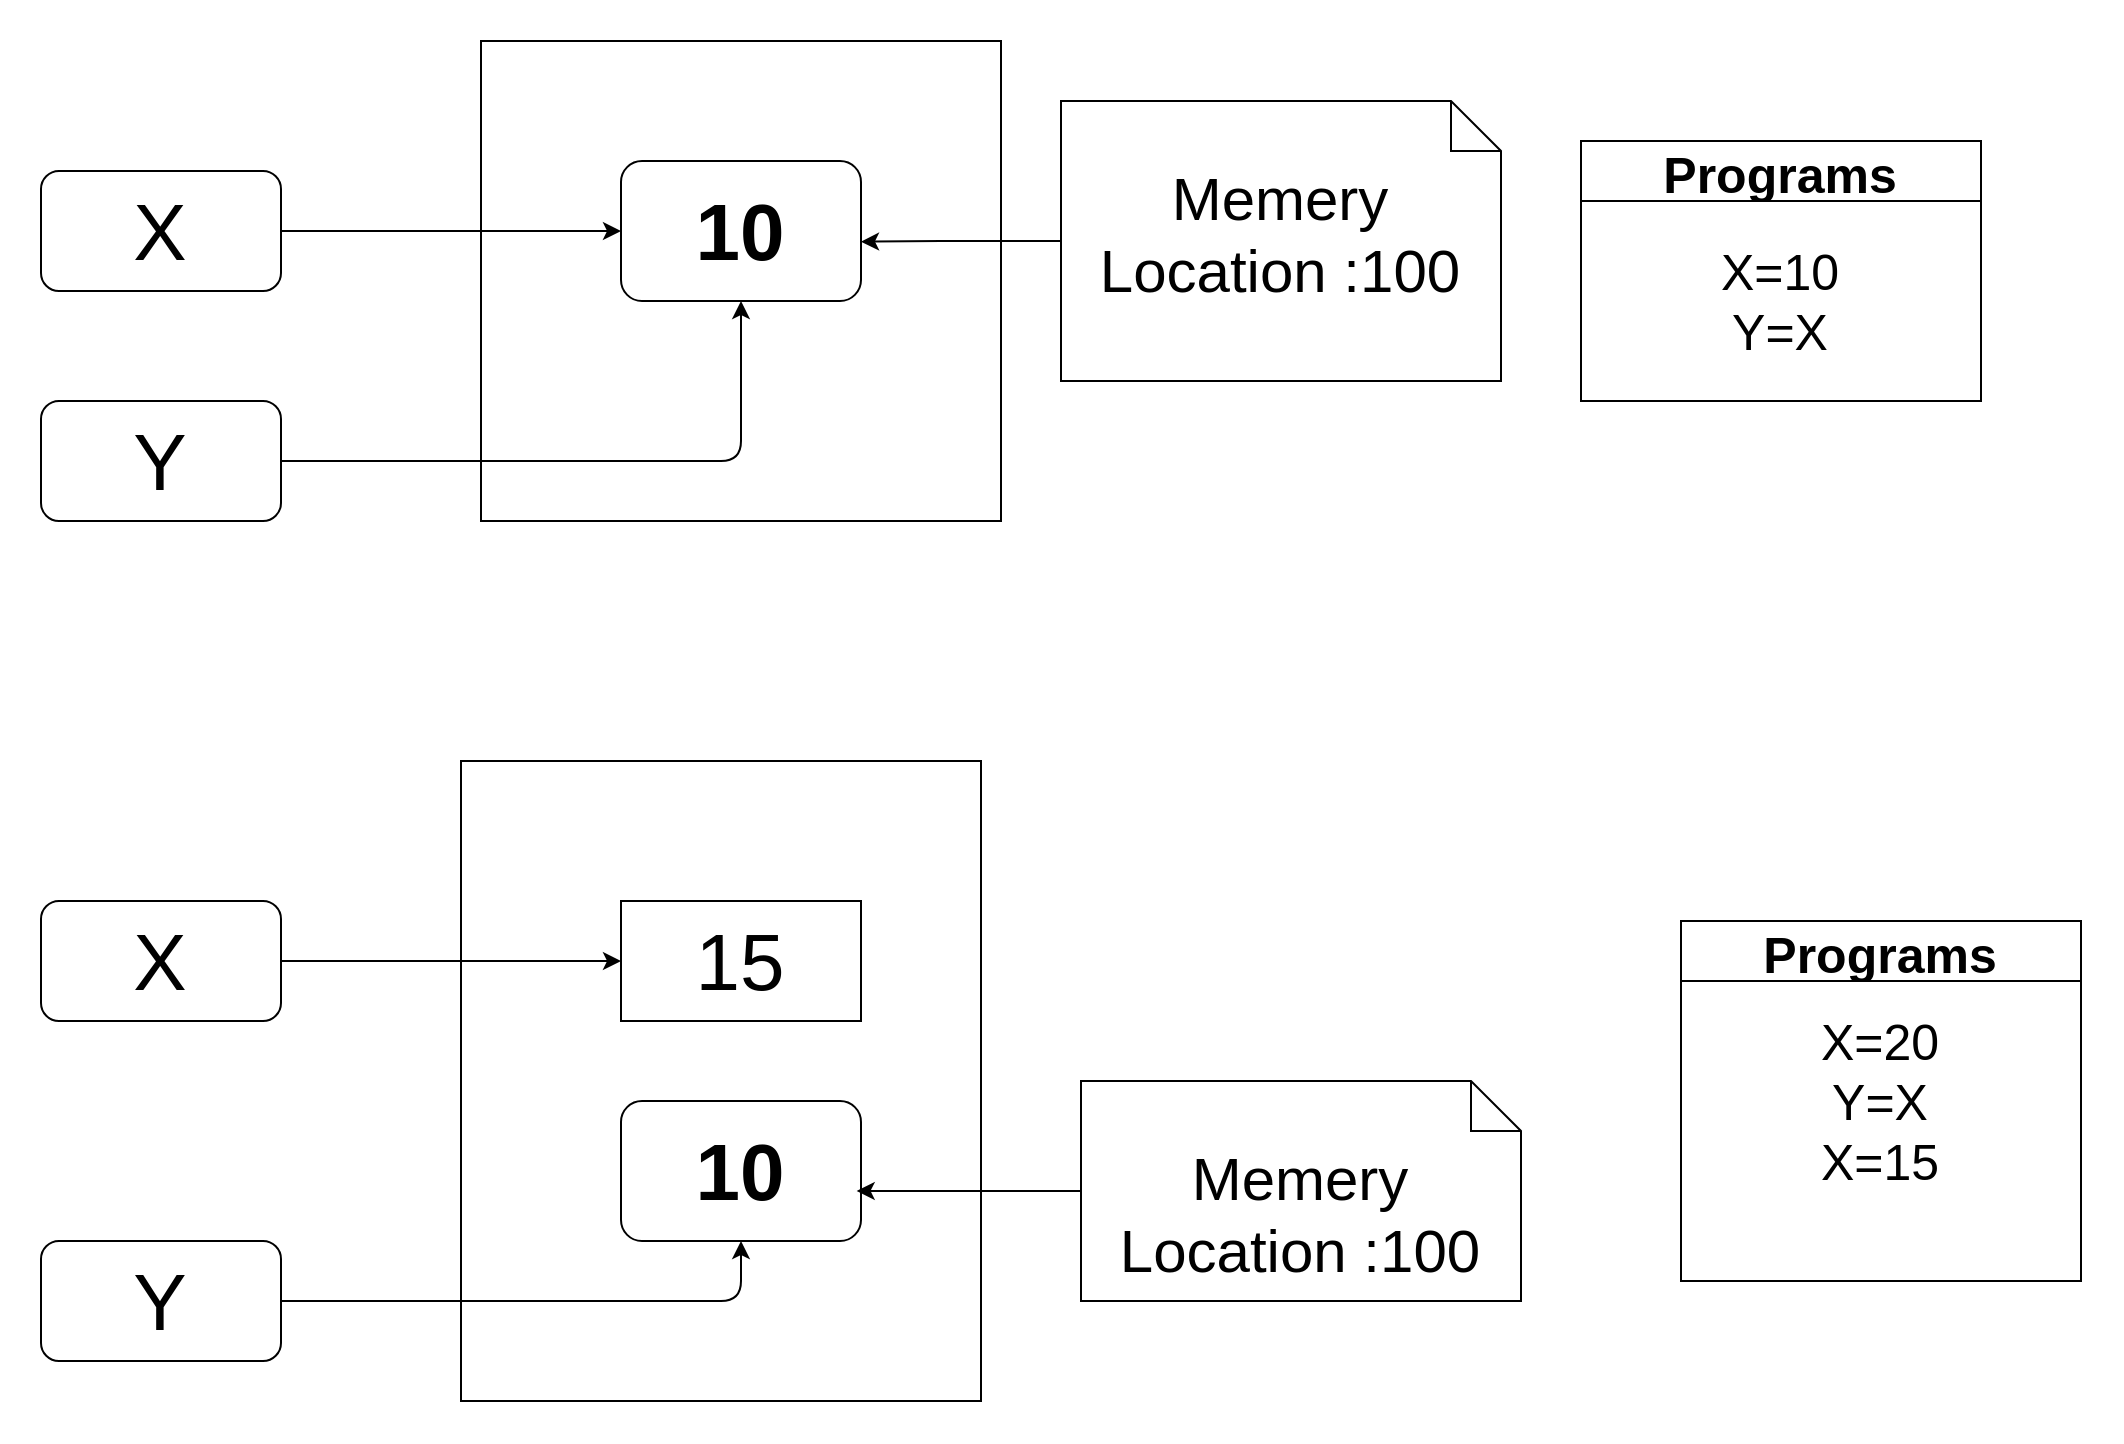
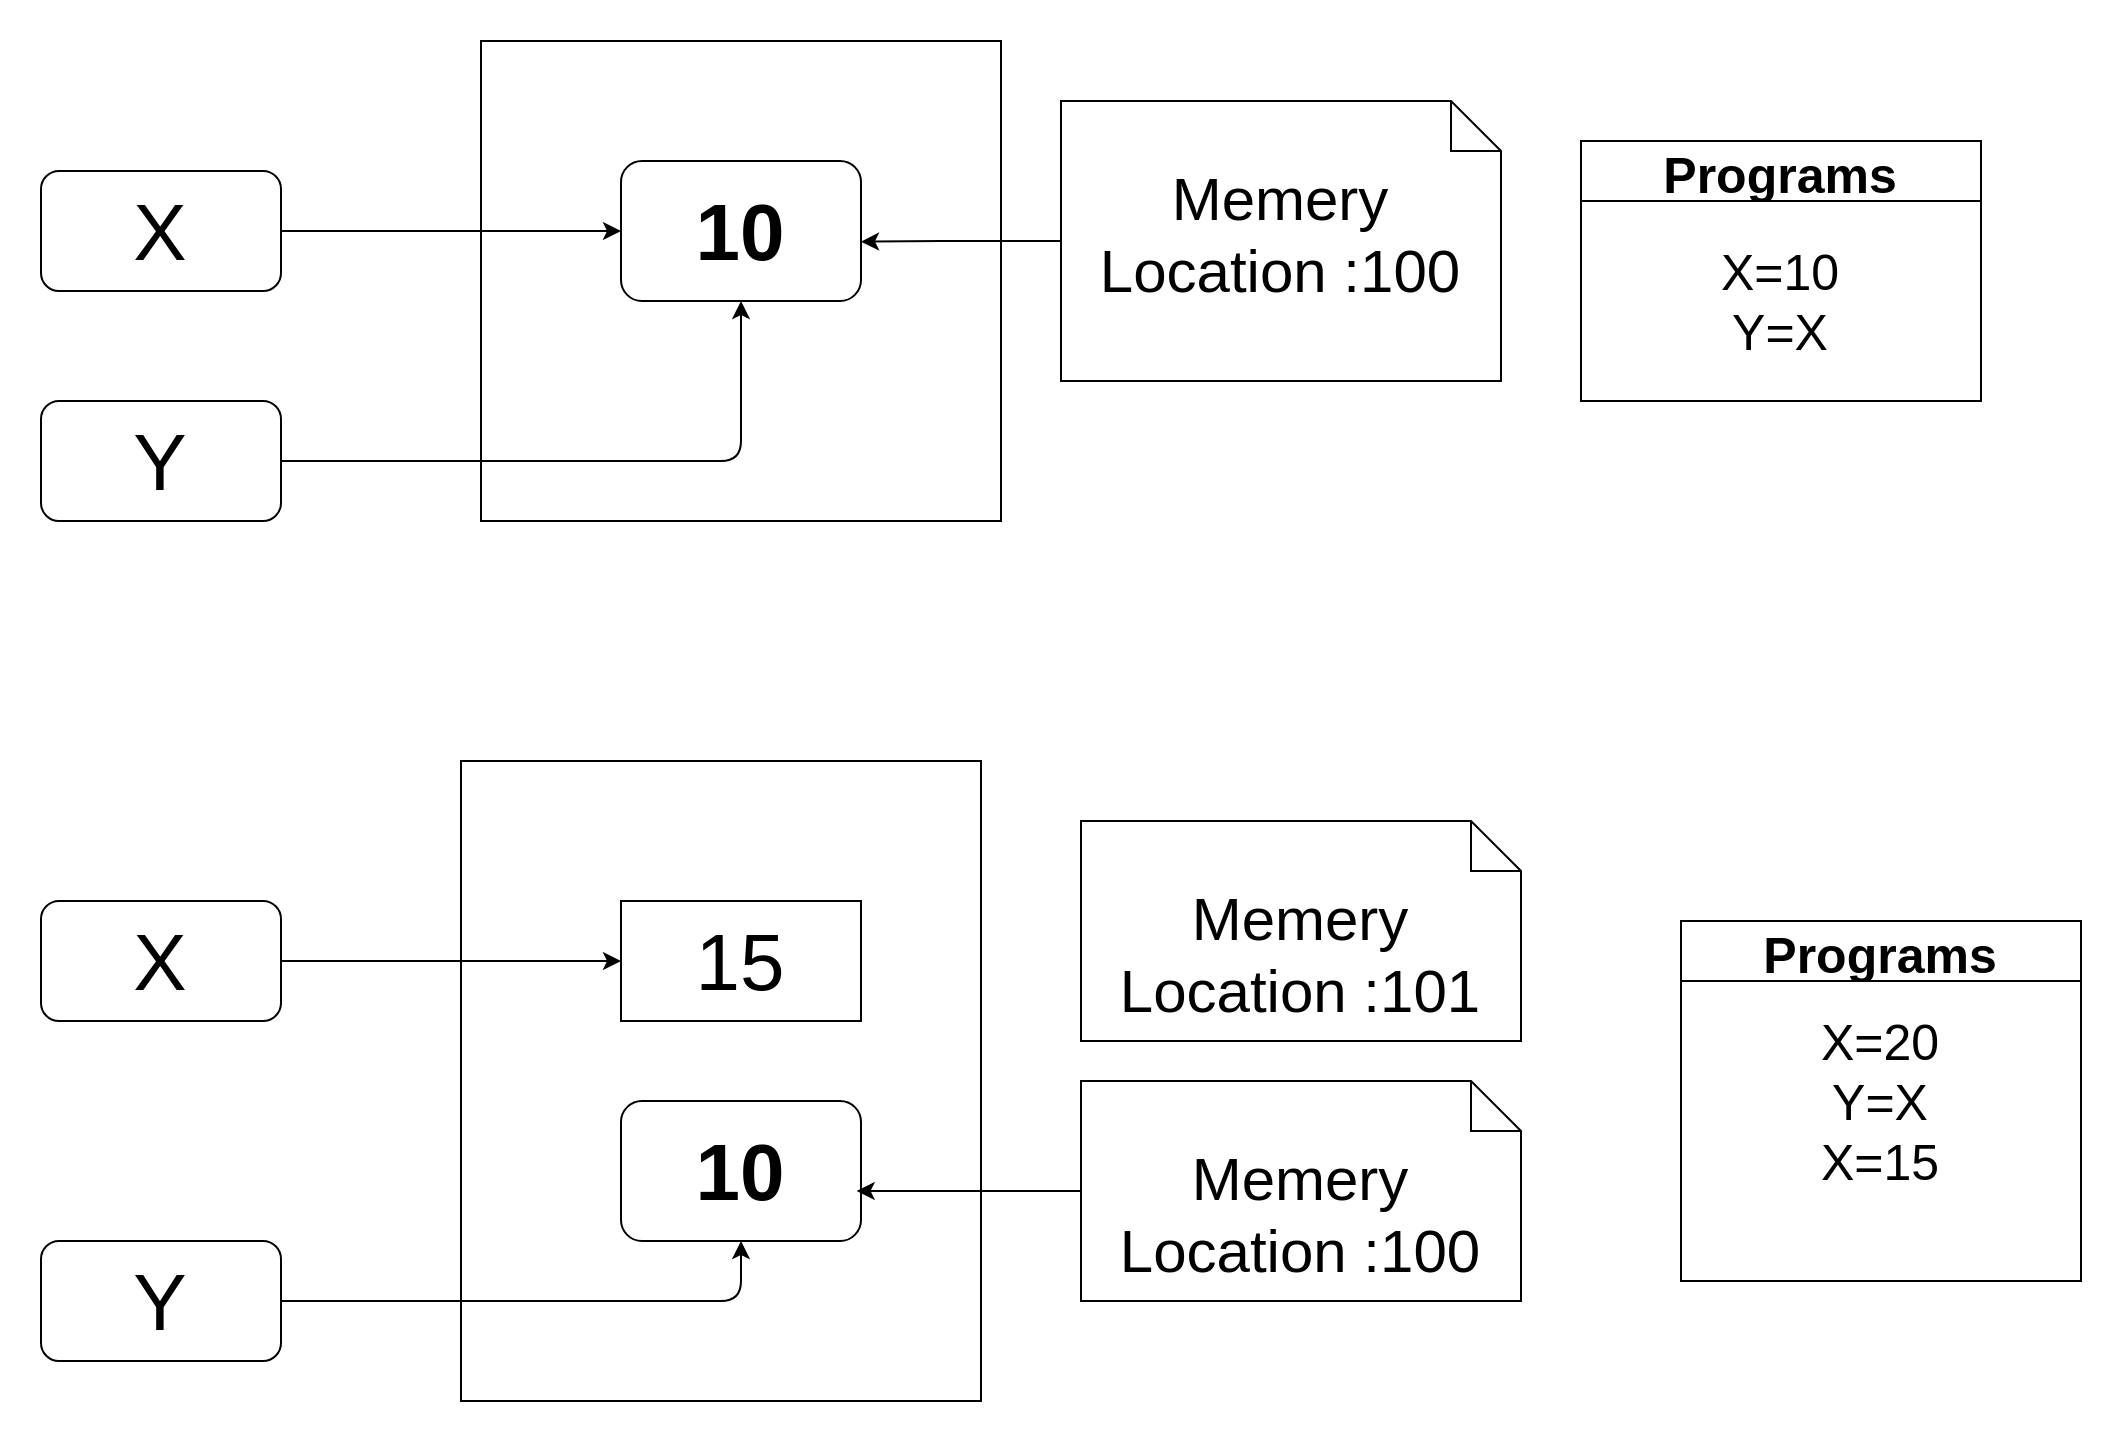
node "Memery Location :101": added
